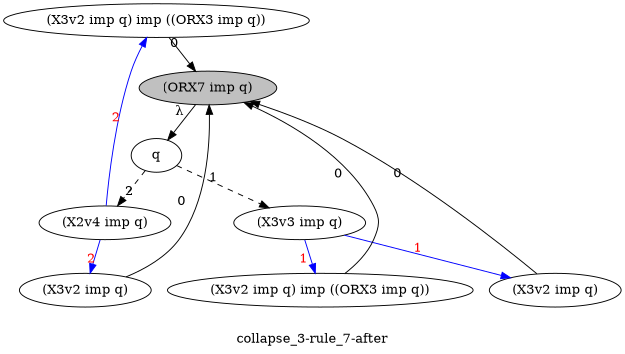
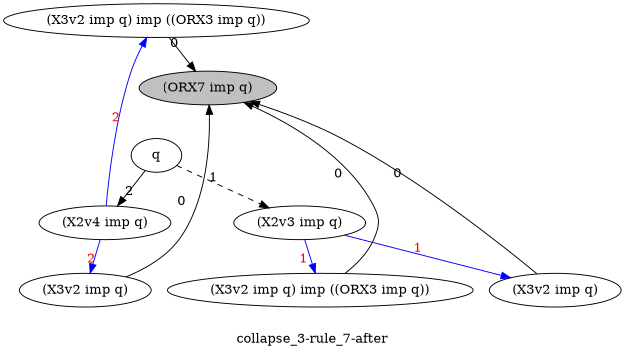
edge "(ORX7 imp q)" -> "q": removed, label "λ"
edge "q" -> "(X2v4 imp q)": style dashed -> solid
node "(X3v3 imp q)": label "(X3v3 imp q)" -> "(X2v3 imp q)"
